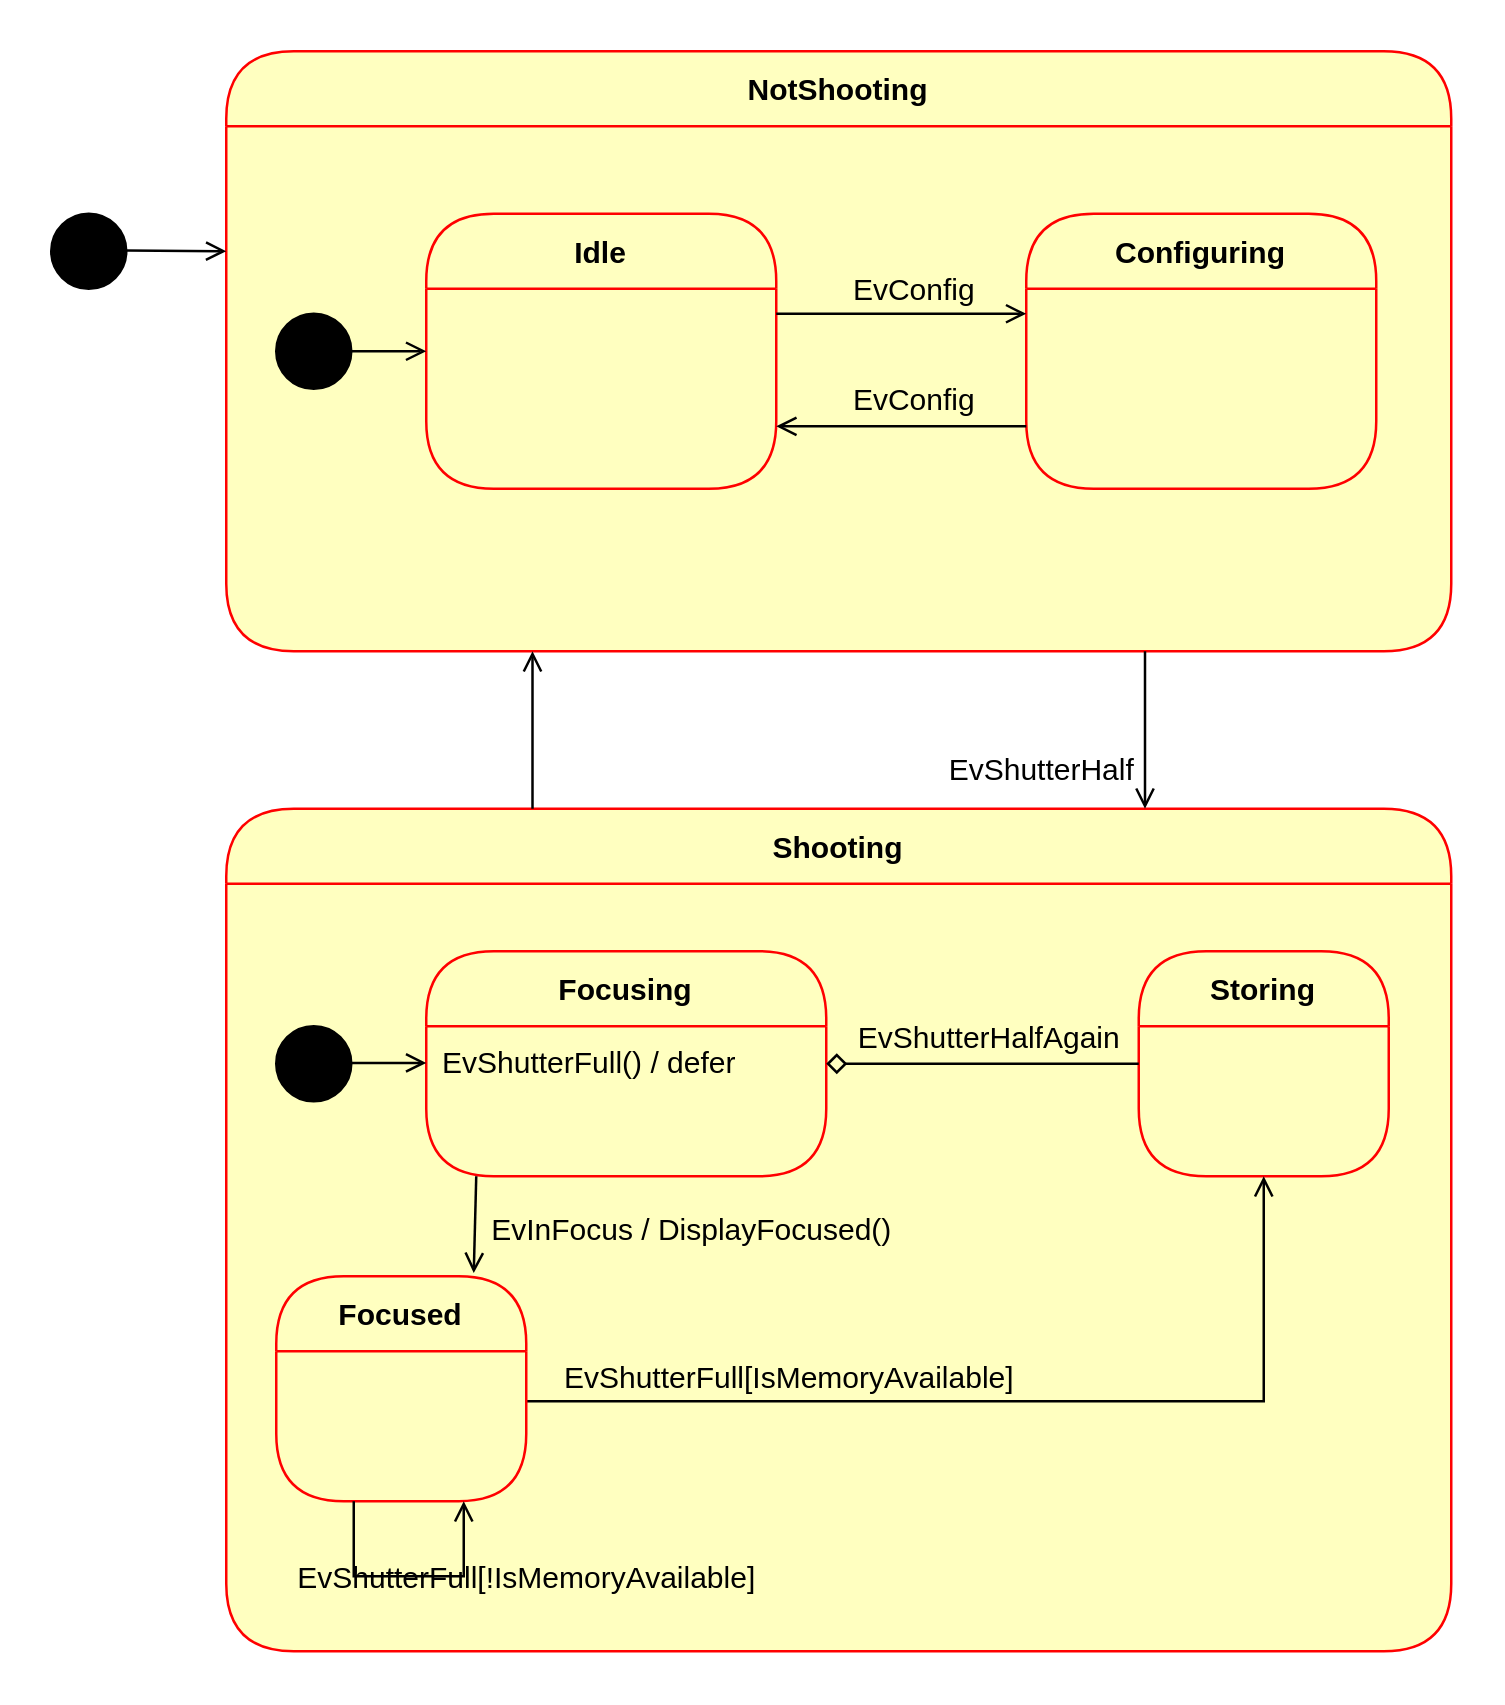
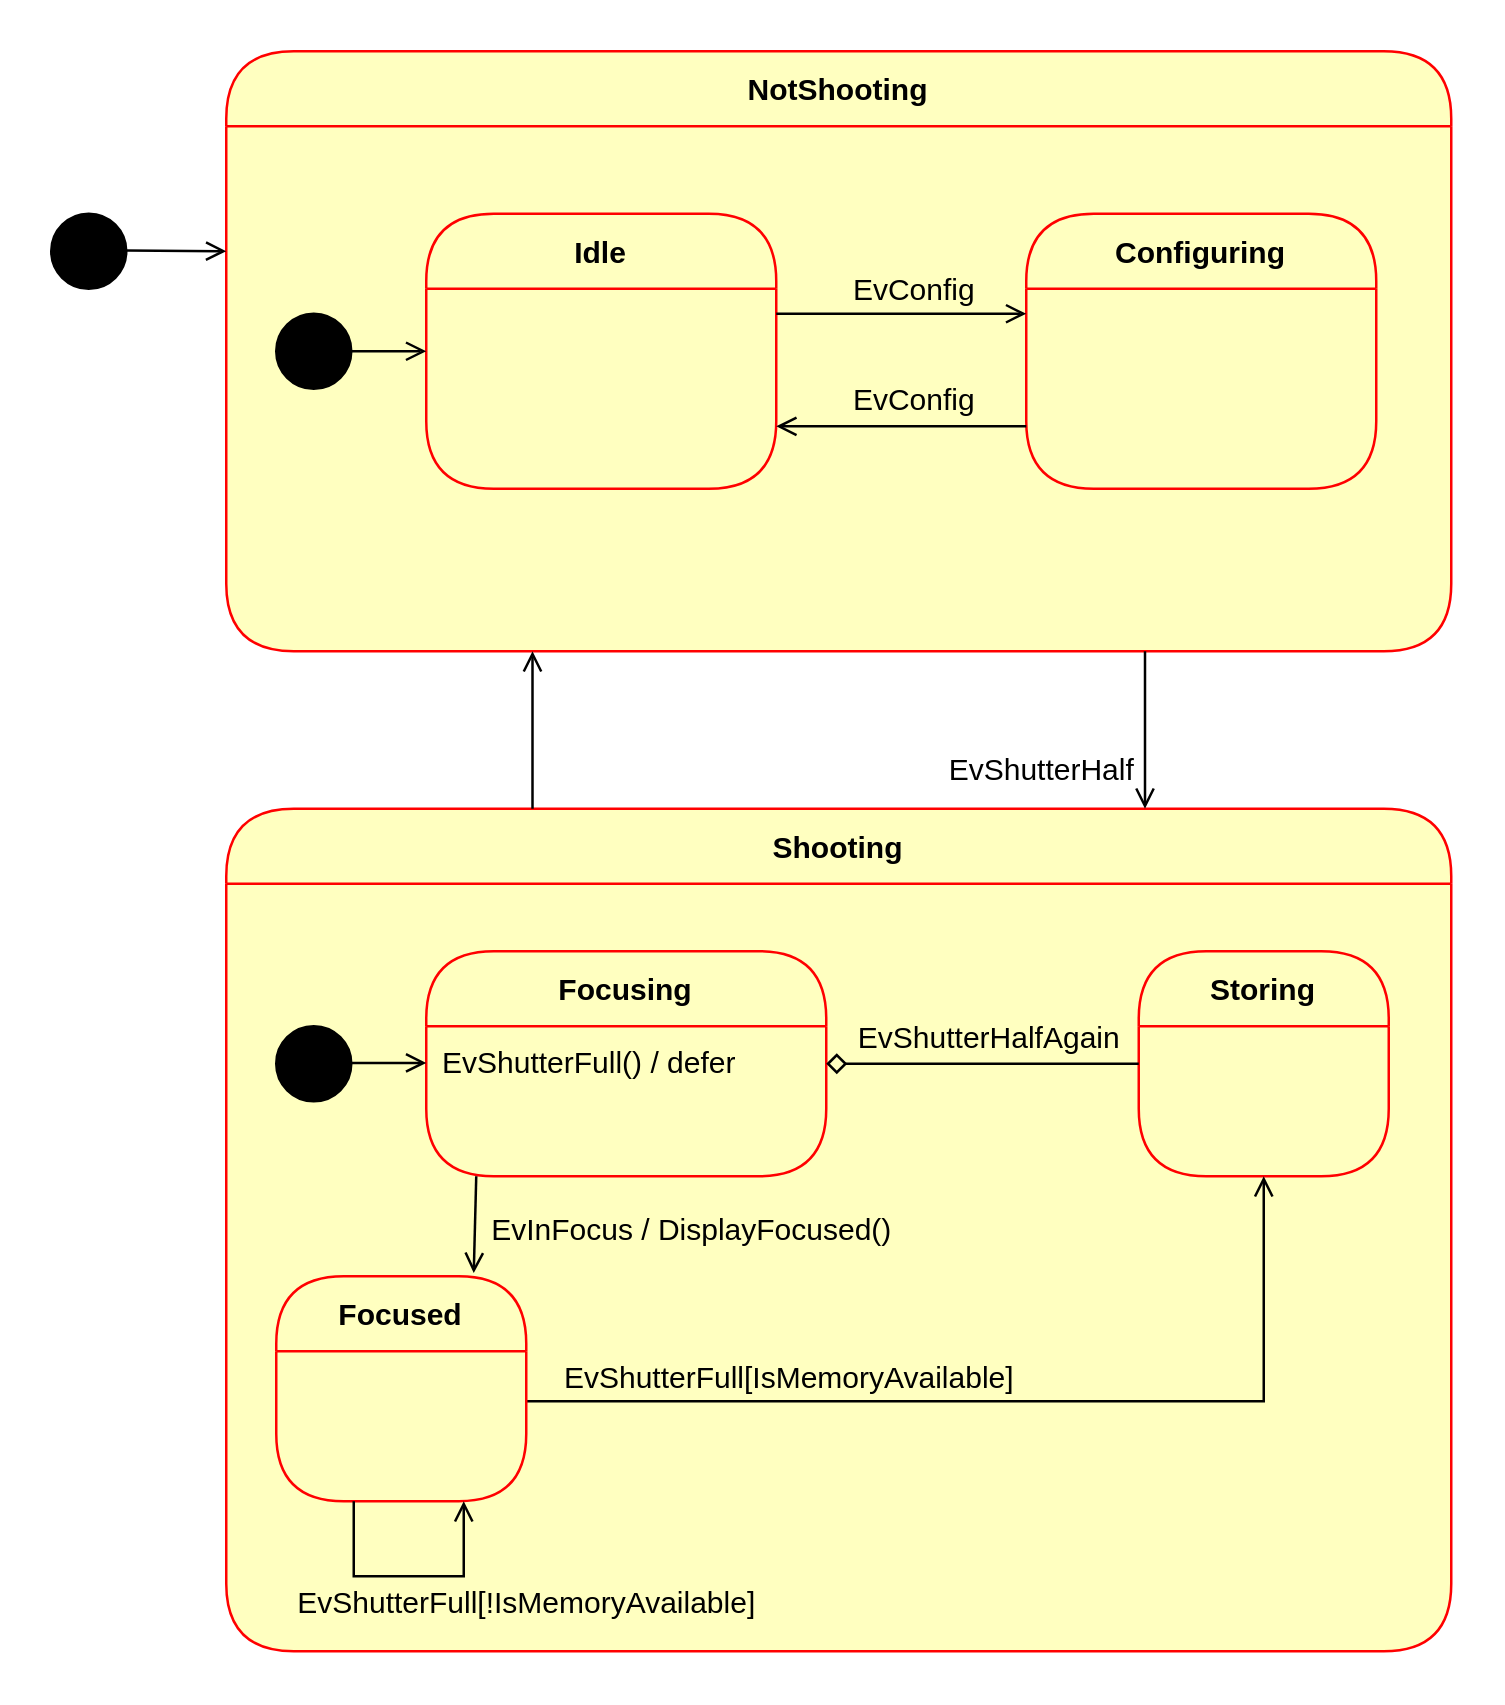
node "EvShutterFull[!IsMemoryAvailable]": moved (526, 1579) -> (526, 1604)
